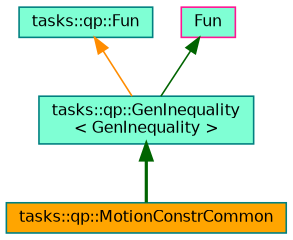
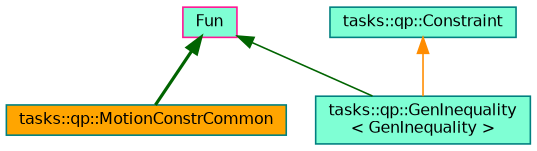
node "tasks::qp::Fun": label "tasks::qp::Fun" -> "tasks::qp::Constraint"
edge "tasks::qp::MotionConstrCommon" -> "tasks::qp::GenInequality < GenInequality >": now "tasks::qp::MotionConstrCommon" -> "Fun"
